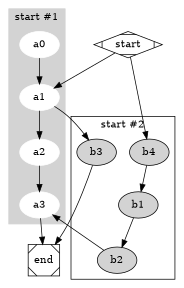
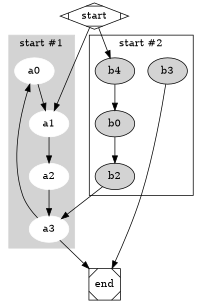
edge "a1" -> "b3": removed
edge "a3" -> "a0": added
node "b1": label "b1" -> "b0"
